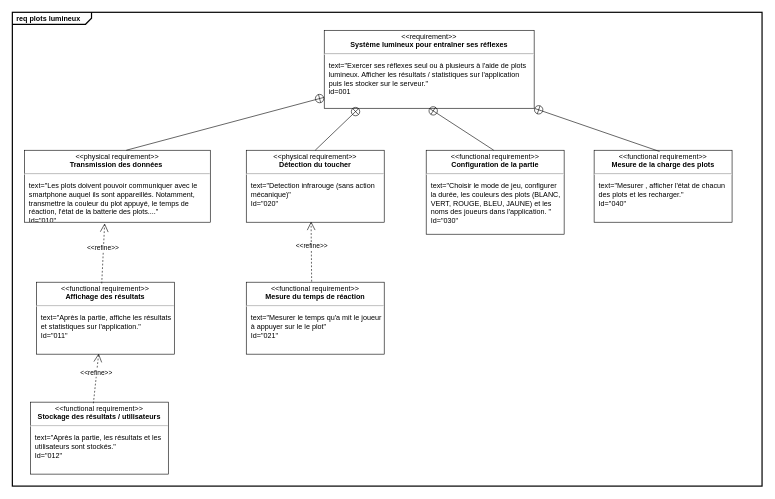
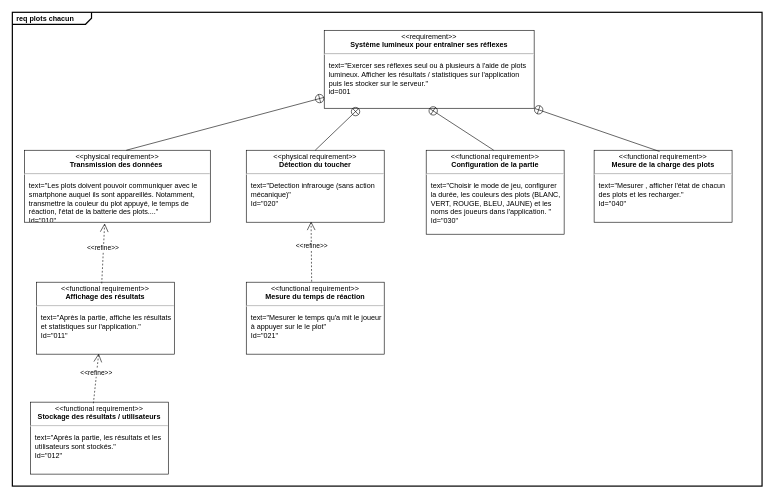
node "req plots lumineux": label "req plots lumineux" -> "req plots chacun"
